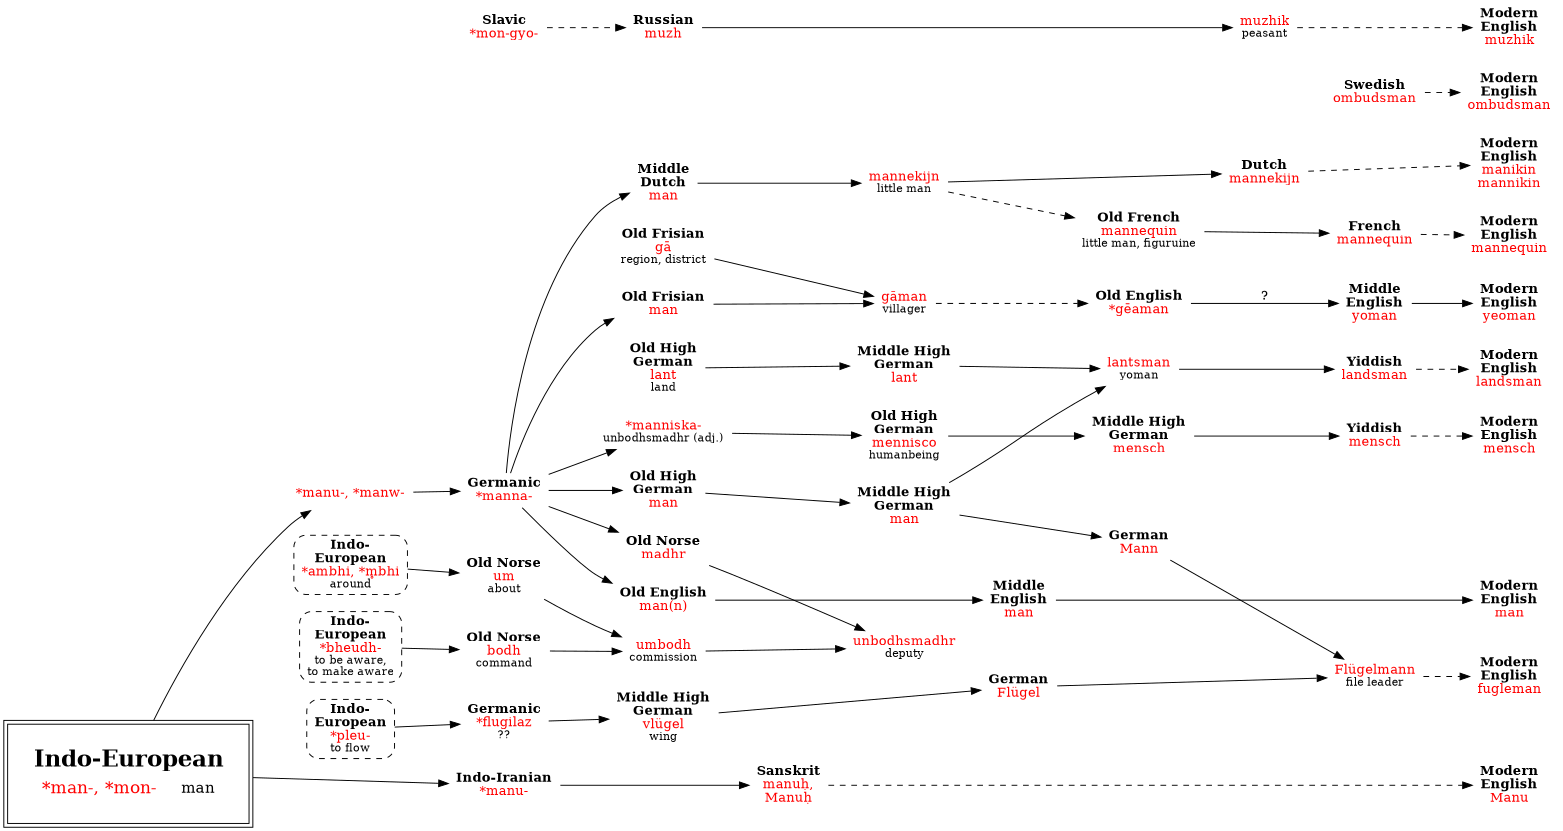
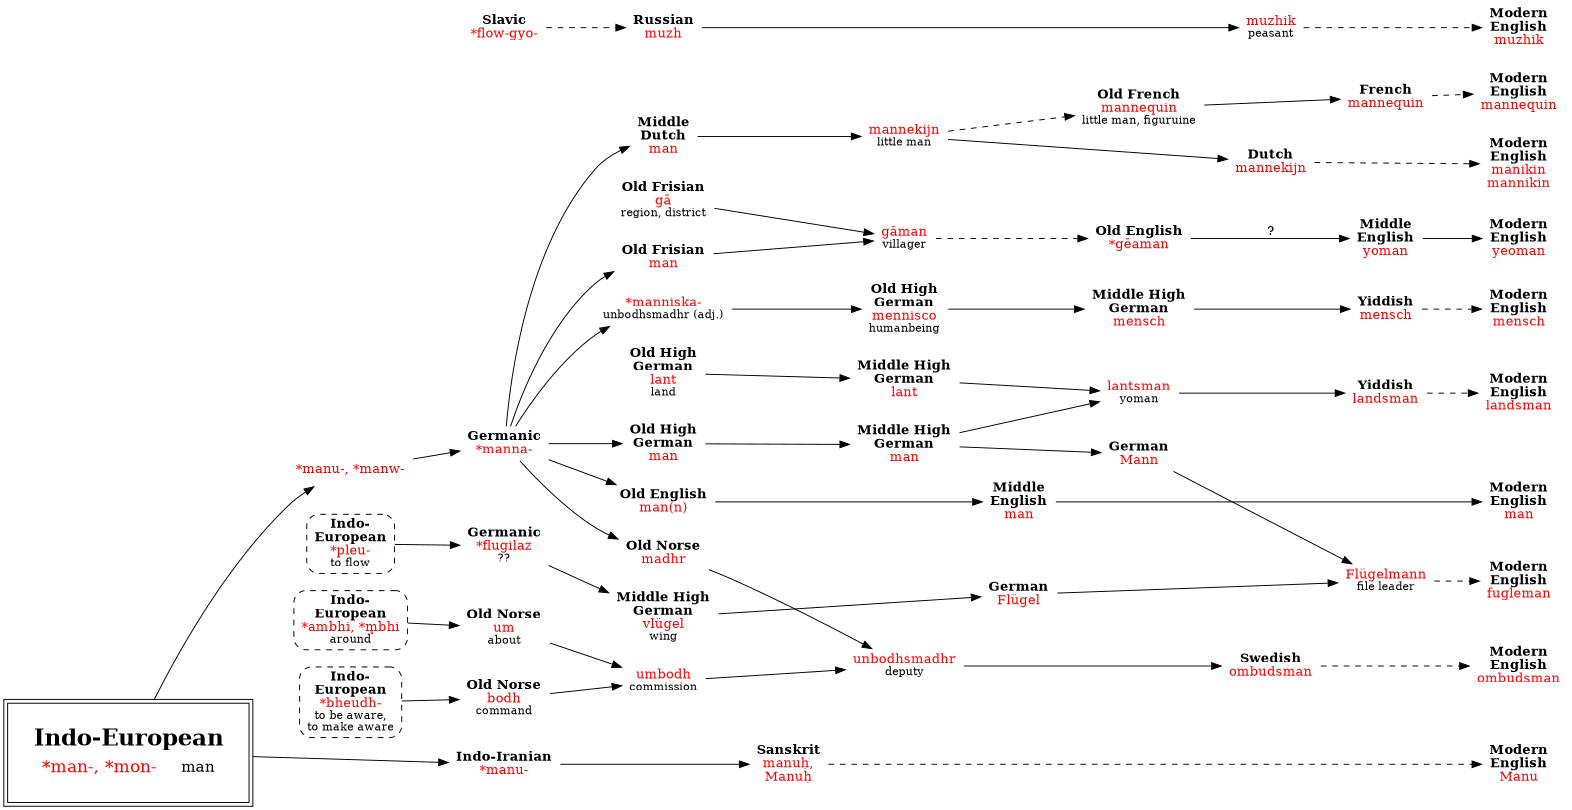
node "Slavic": text "*mon-gyo-" -> "*flow-gyo-"
edge "unbodhsmadhr" -> "Swedish": added
